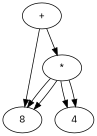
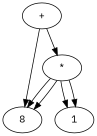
node "4": label "4" -> "1"
